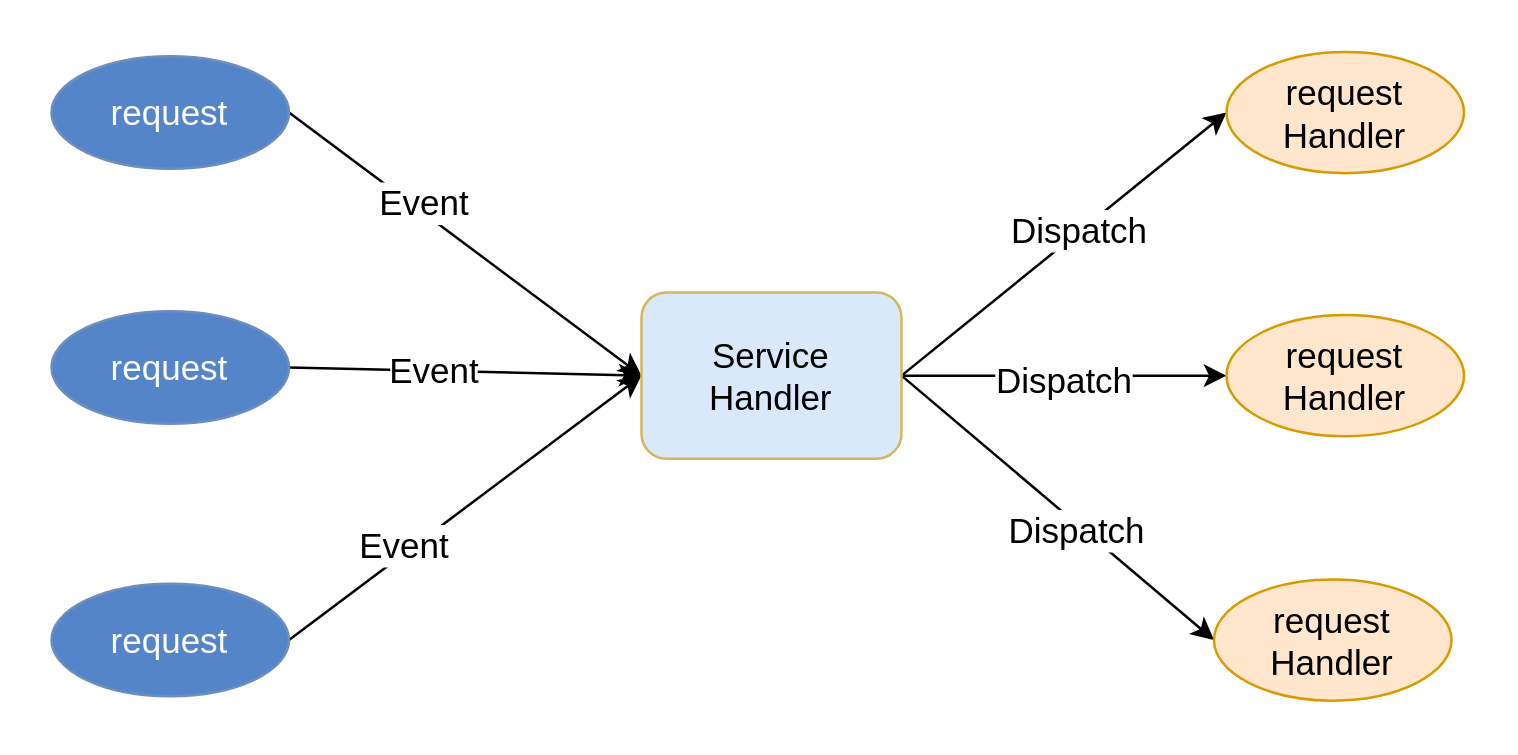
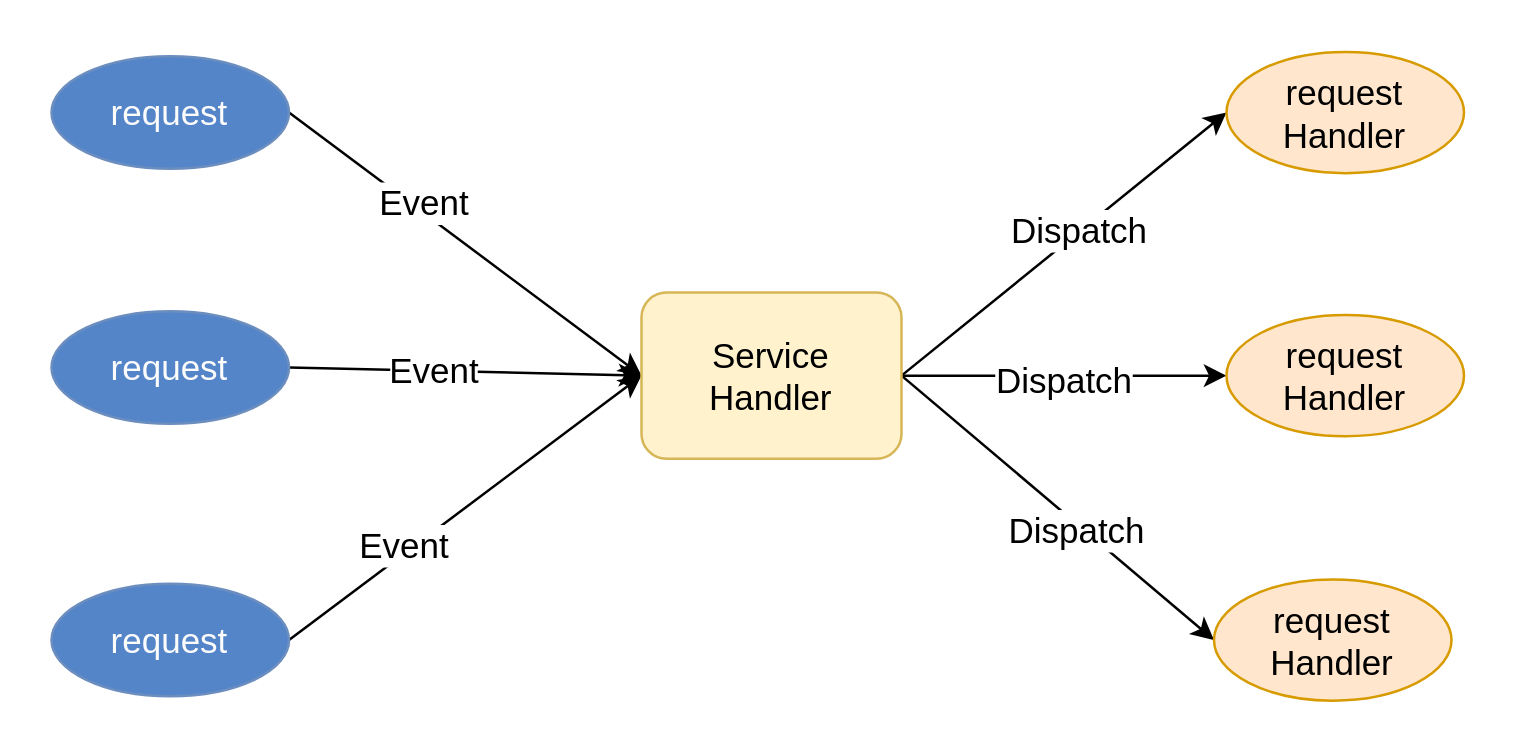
node "Service Handler": fillcolor #dae8fc -> #fff2cc
